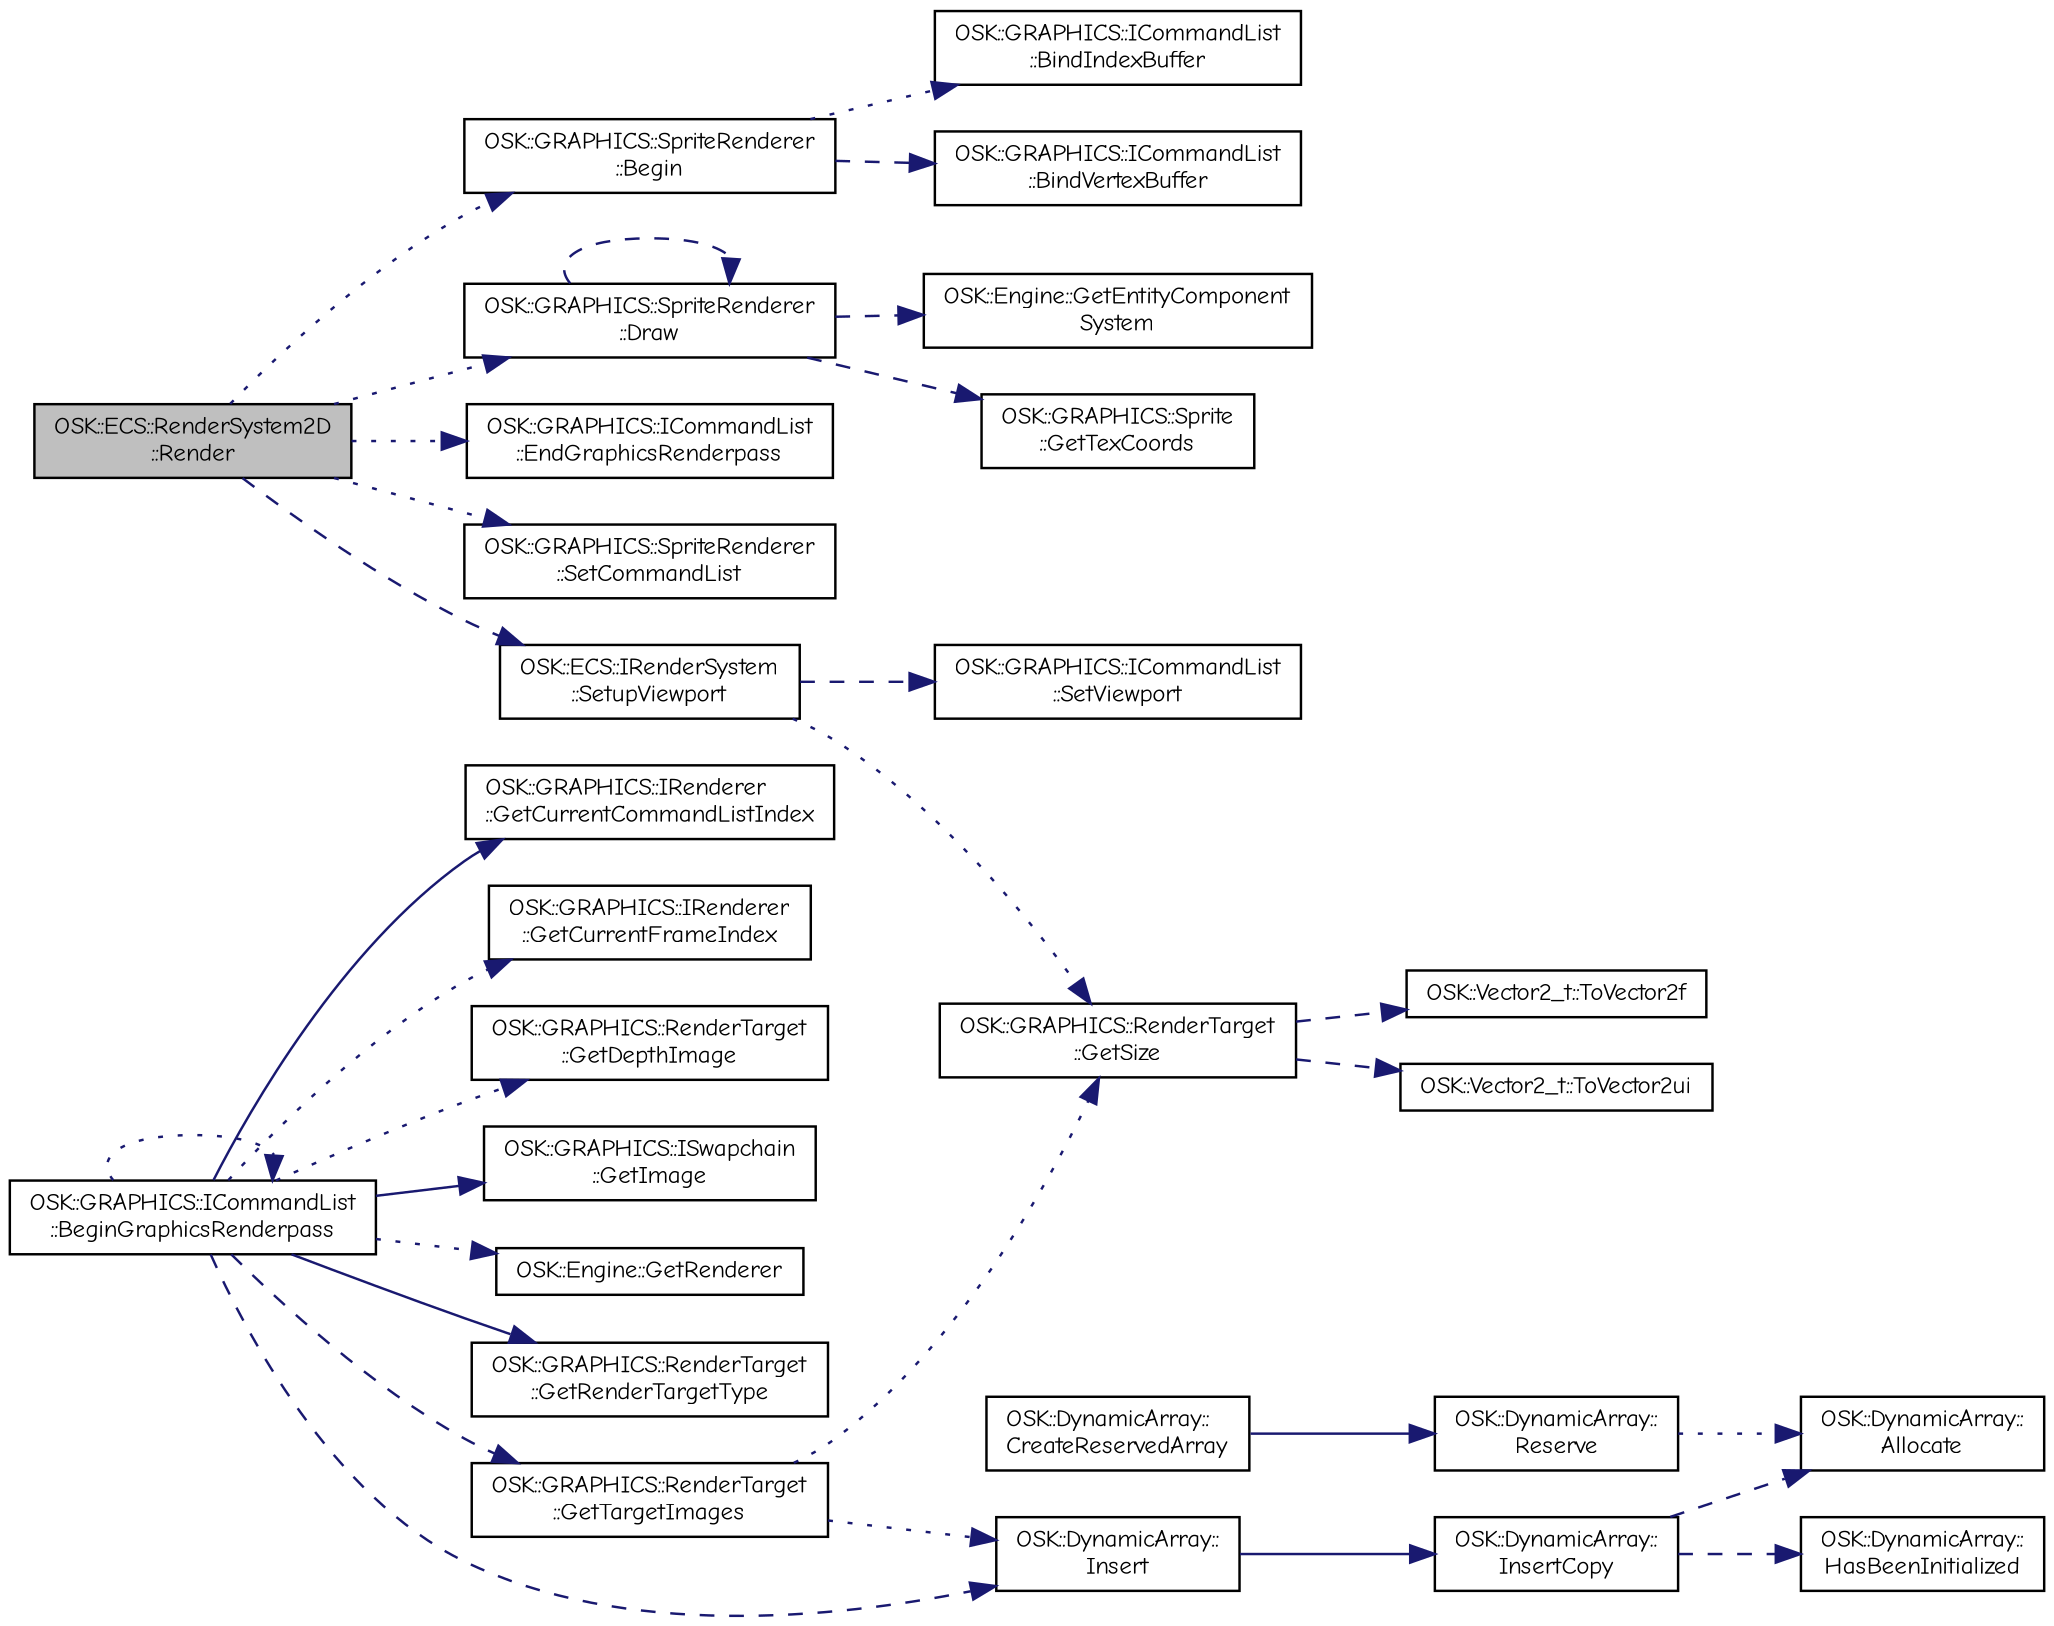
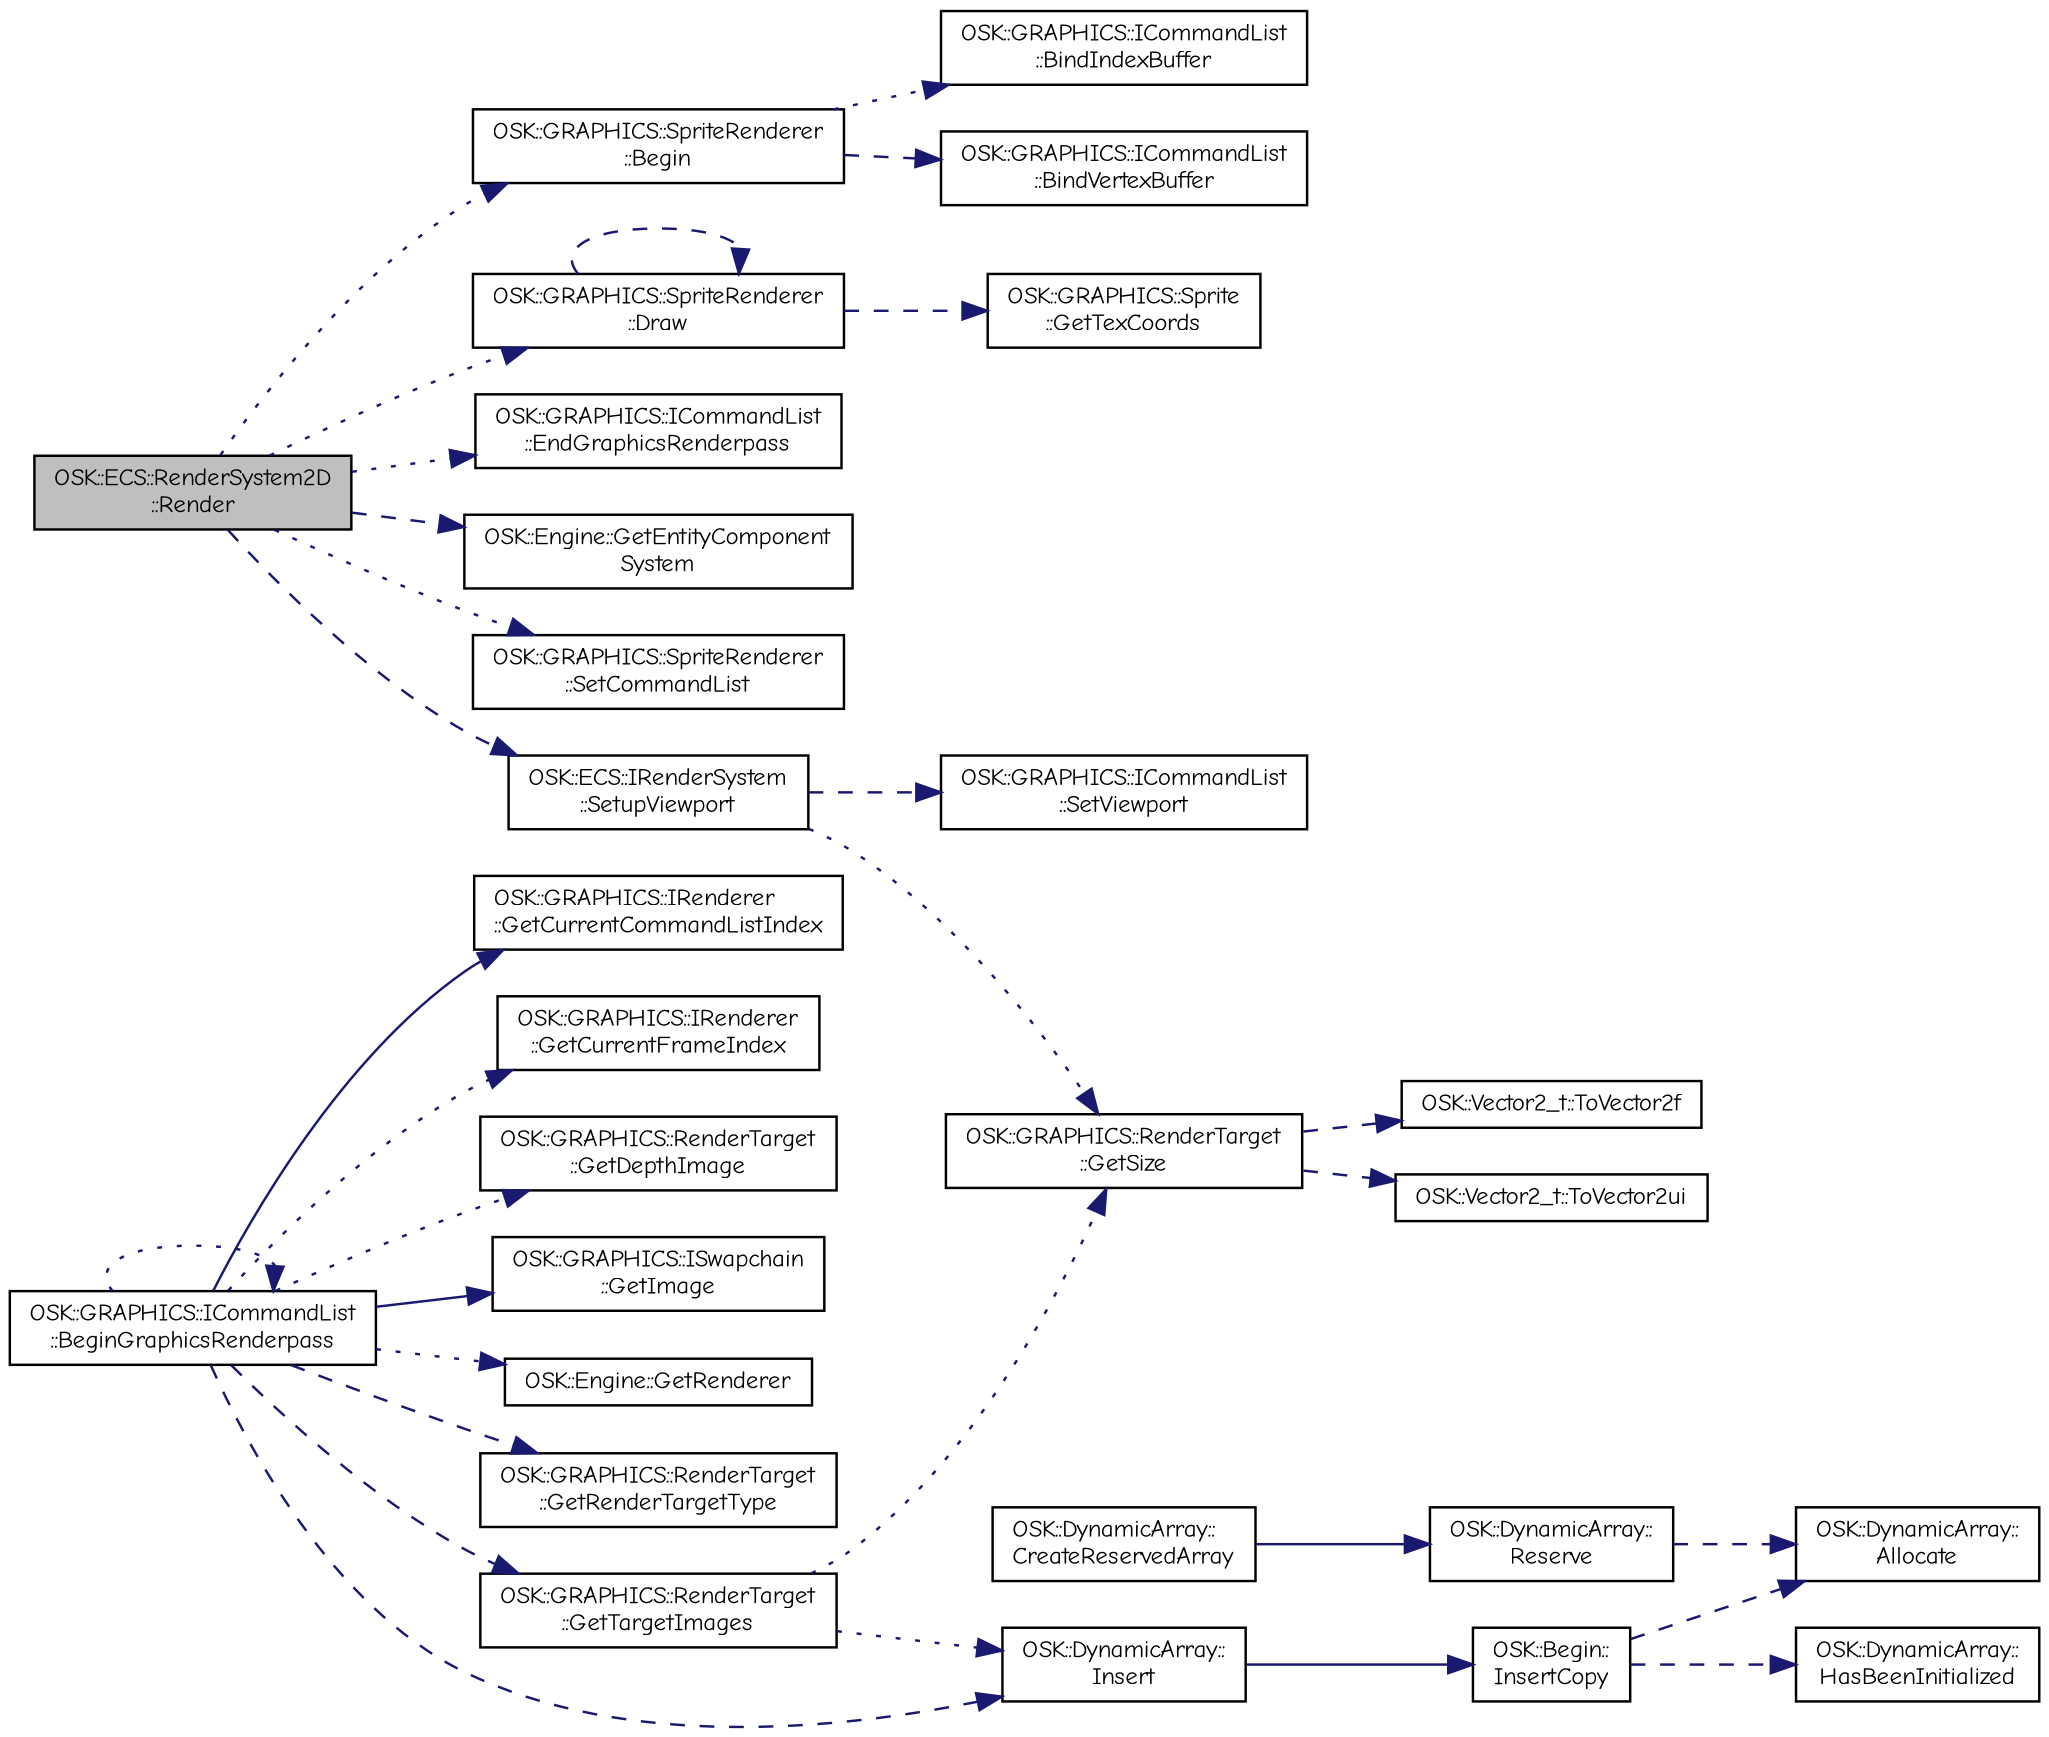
edge "OSK::GRAPHICS::SpriteRenderer ::Draw" -> "OSK::Engine::GetEntityComponent System": now "OSK::ECS::RenderSystem2D ::Render" -> "OSK::Engine::GetEntityComponent System"
edge "OSK::GRAPHICS::ICommandList ::BeginGraphicsRenderpass" -> "OSK::GRAPHICS::RenderTarget ::GetRenderTargetType": style solid -> dashed
edge "OSK::DynamicArray:: Reserve" -> "OSK::DynamicArray:: Allocate": style dotted -> dashed
node "OSK::DynamicArray:: InsertCopy": label "OSK::DynamicArray:: InsertCopy" -> "OSK::Begin:: InsertCopy"
